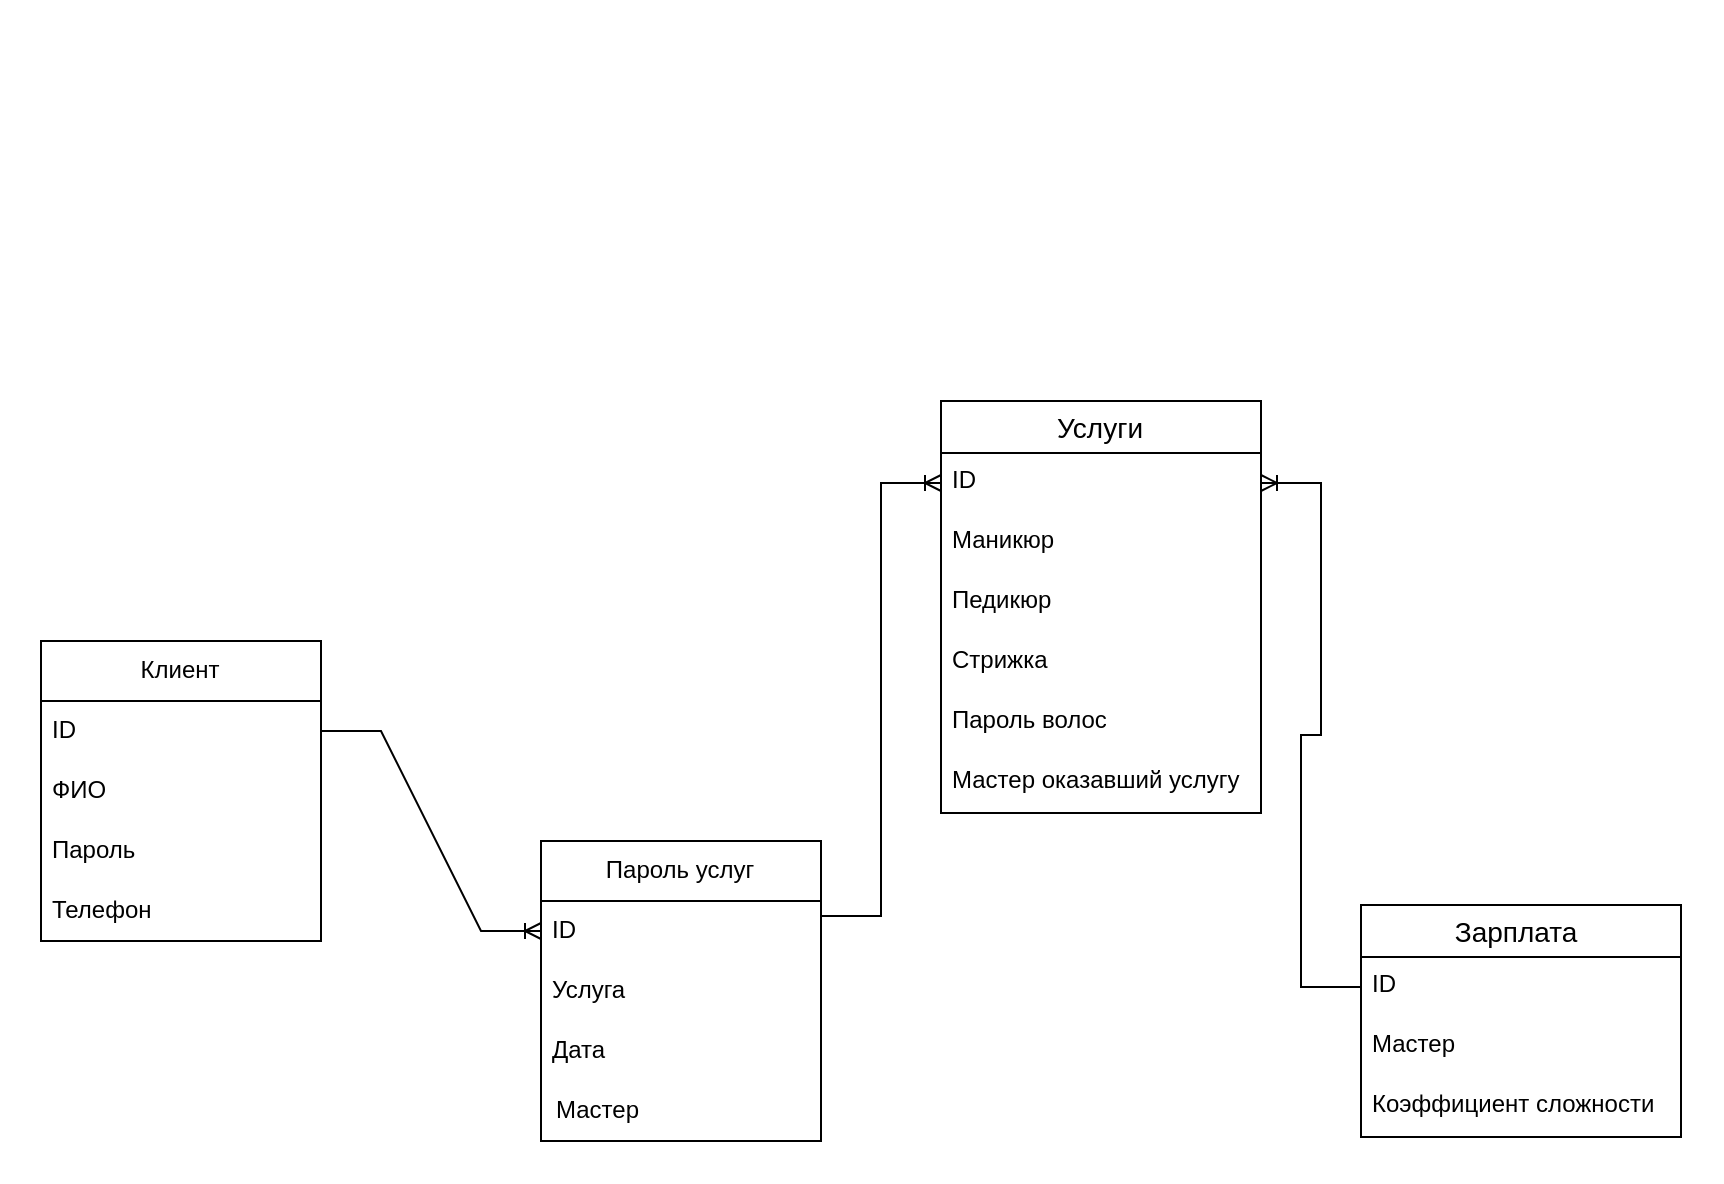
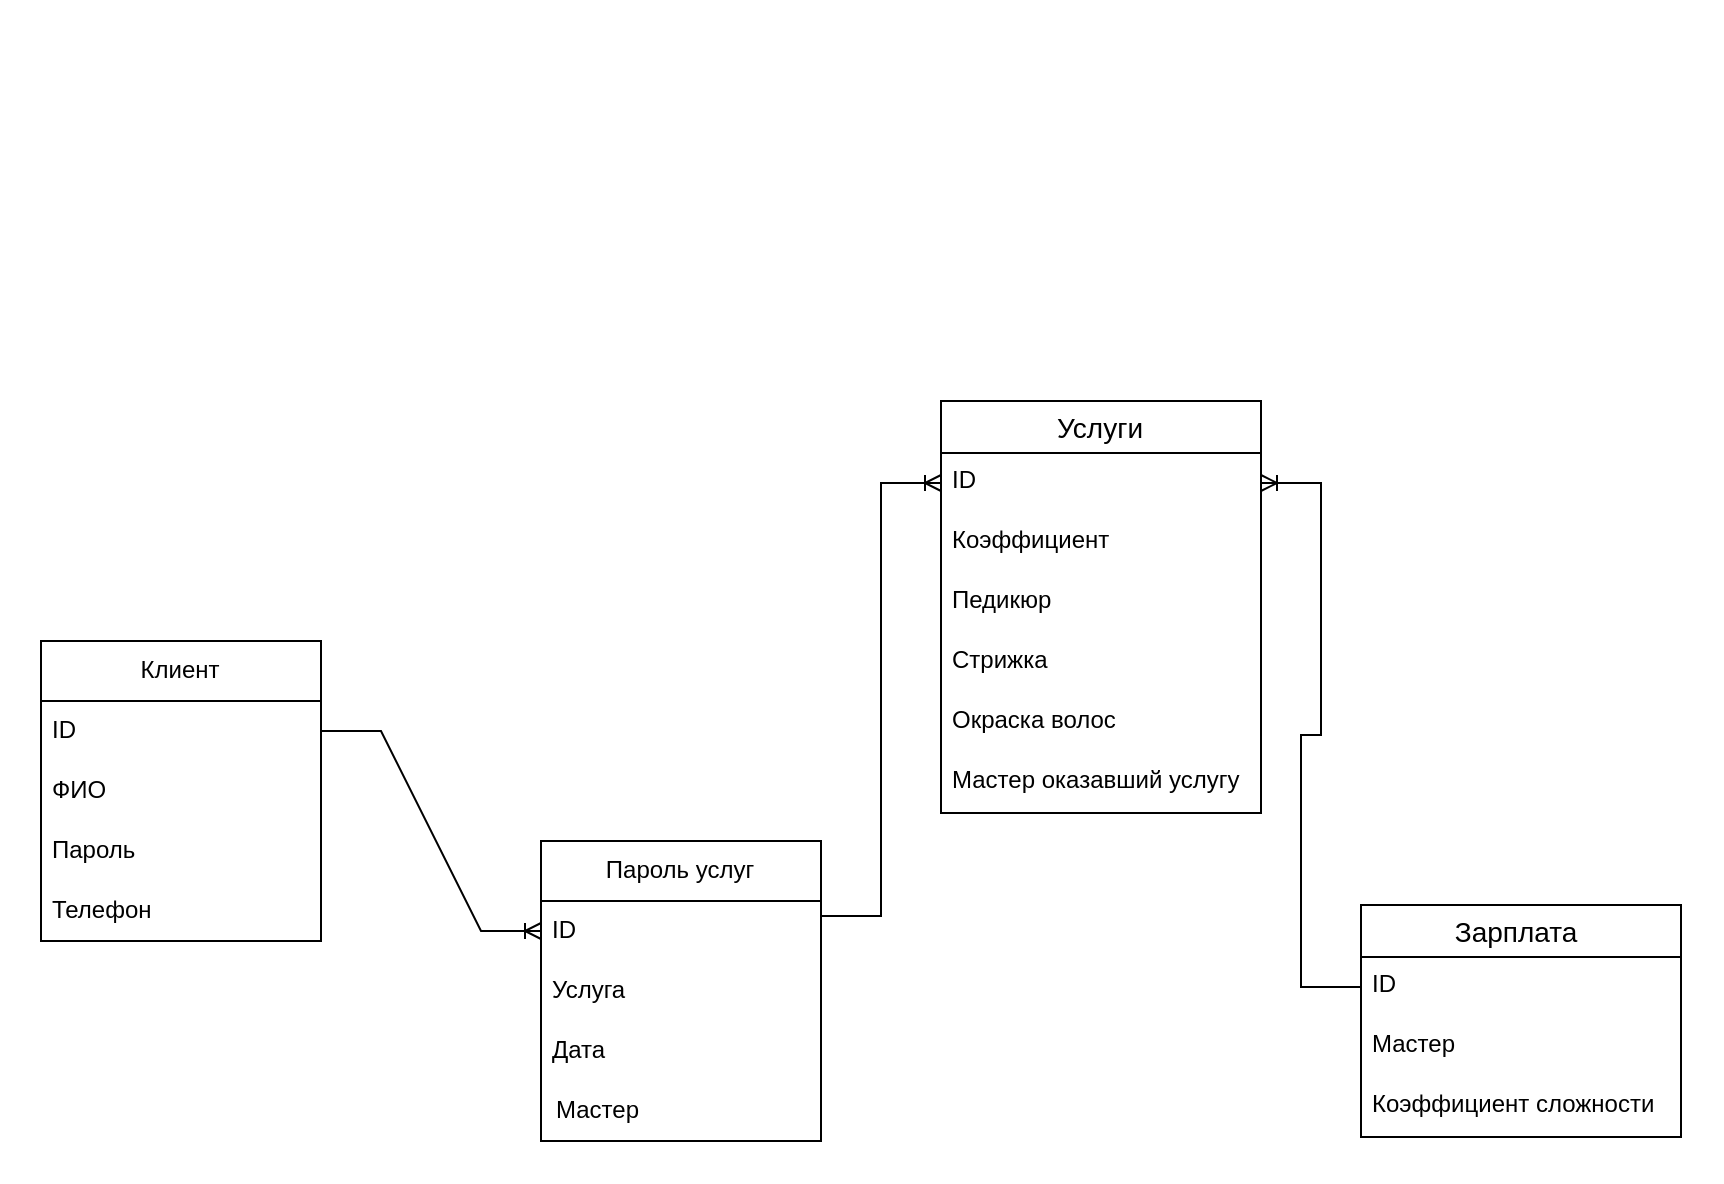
node "Маникюр": label "Маникюр" -> "Коэффициент"
node "Пароль волос": label "Пароль волос" -> "Окраска волос"
